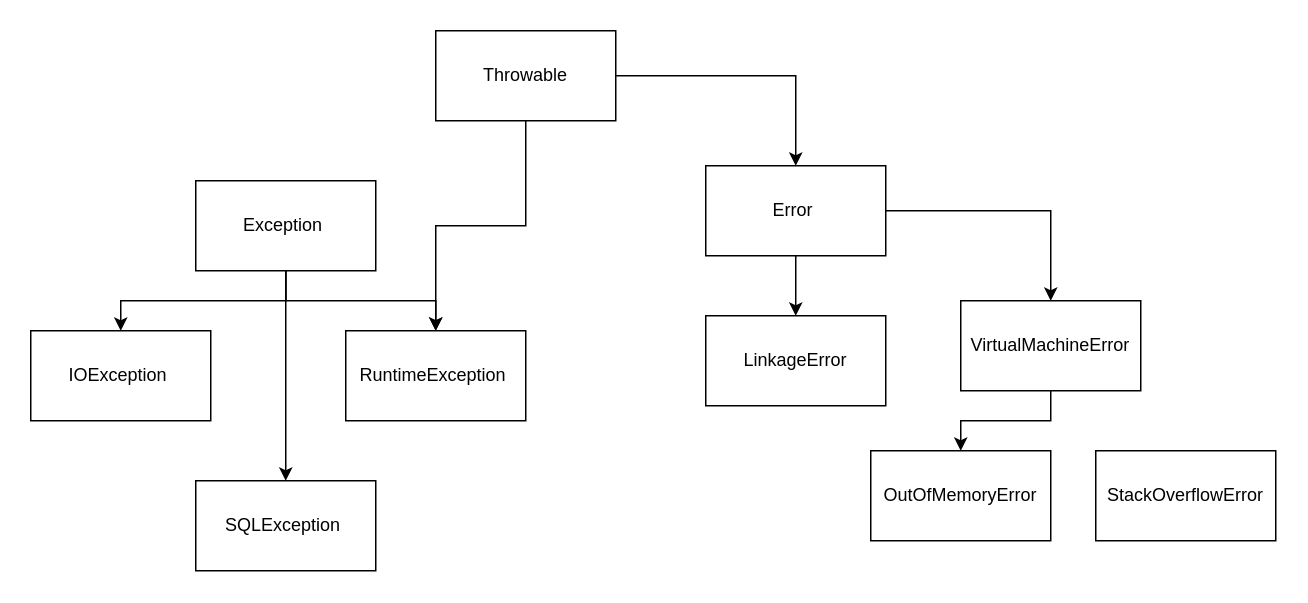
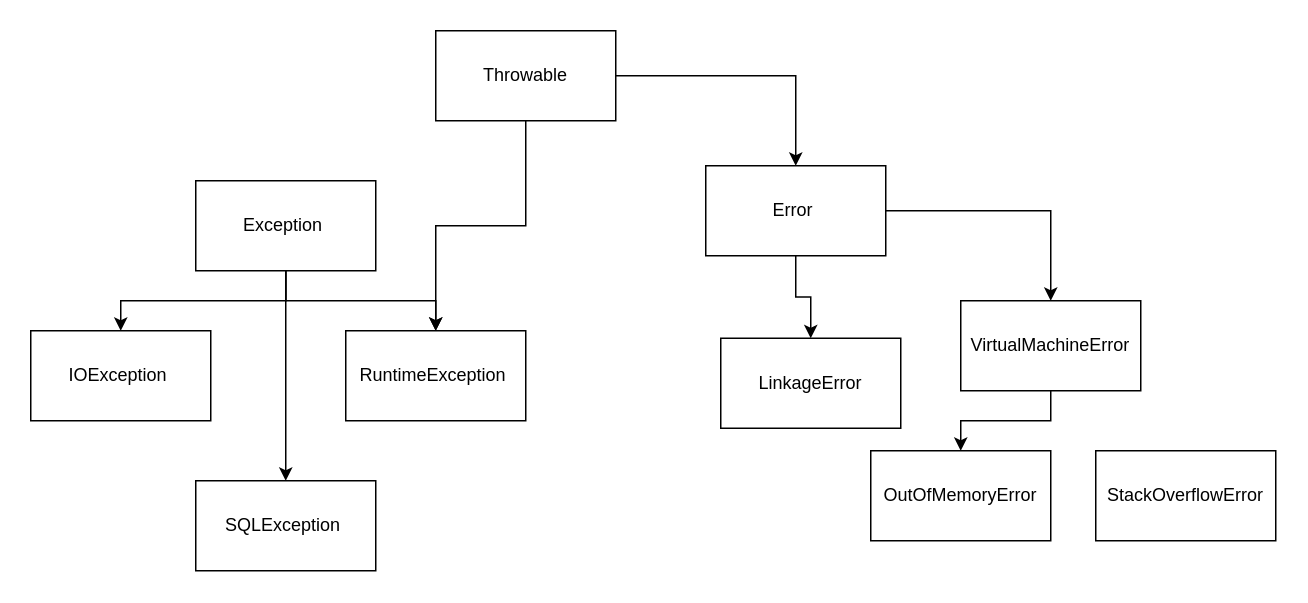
node "LinkageError": moved (796, 361) -> (811, 383)
